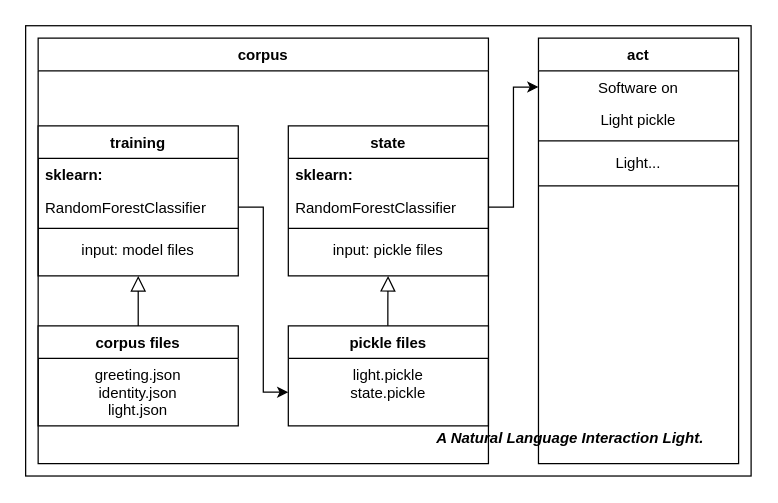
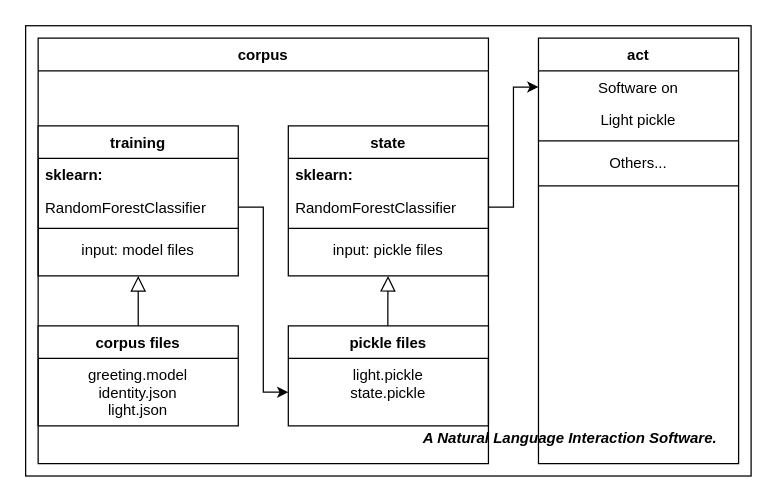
node "Light...": label "Light..." -> "Others..."
node "greeting.json identity.json light.json": label "greeting.json identity.json light.json" -> "greeting.model identity.json light.json"
node "A Natural Language Interaction Light.": label "A Natural Language Interaction Light." -> "A Natural Language Interaction Software."
